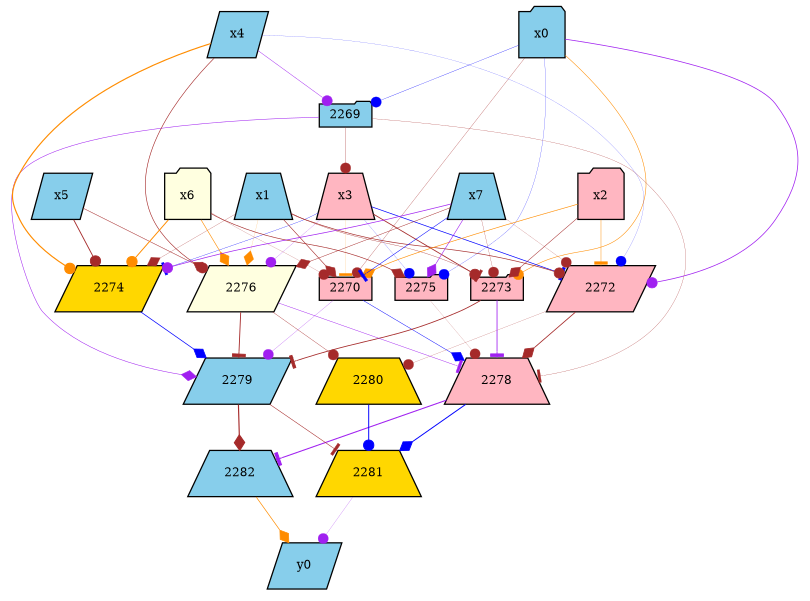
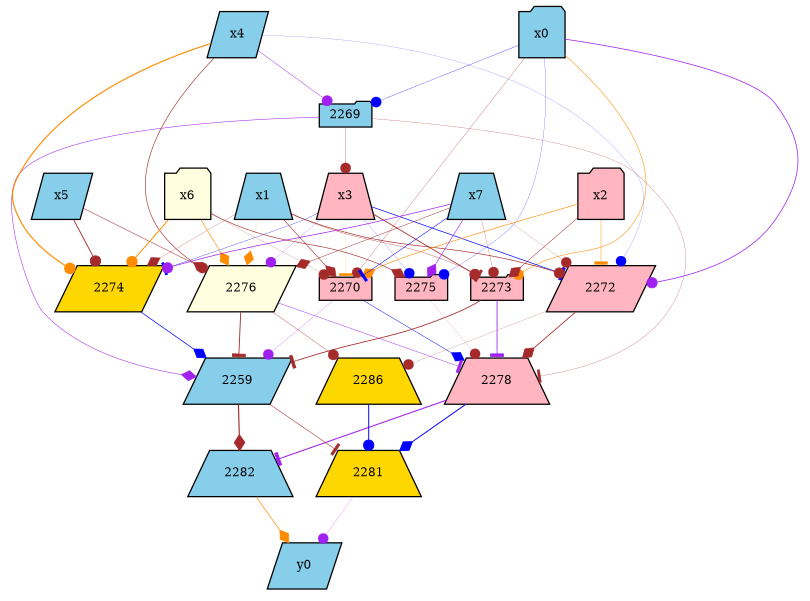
node "2279": label "2279" -> "2259"
node "2280": label "2280" -> "2286"
